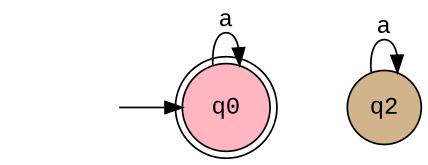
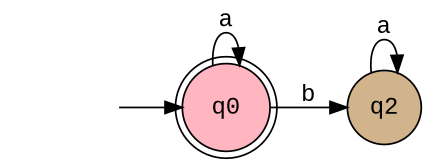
edge "q0" -> "q2": added, label "b"
